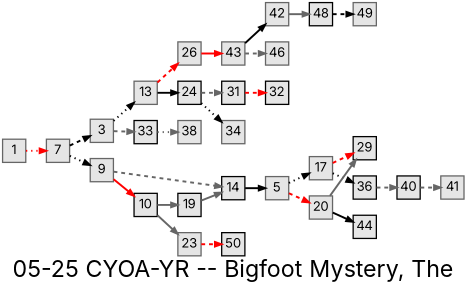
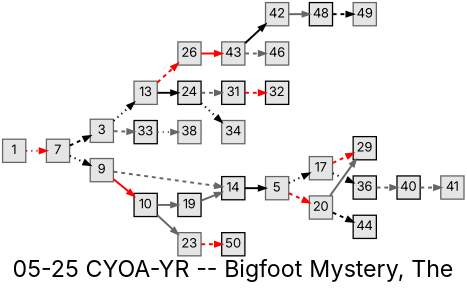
edge "20" -> "44": style bold -> dashed
